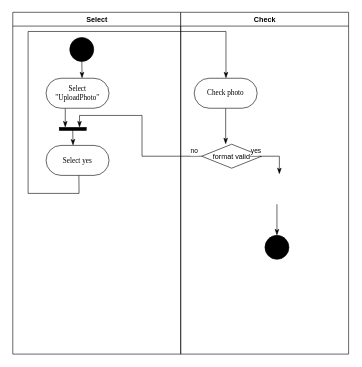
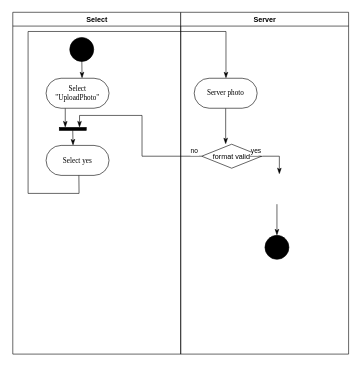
node "Check": label "Check" -> "Server"
node "Check photo": label "Check photo" -> "Server photo"
